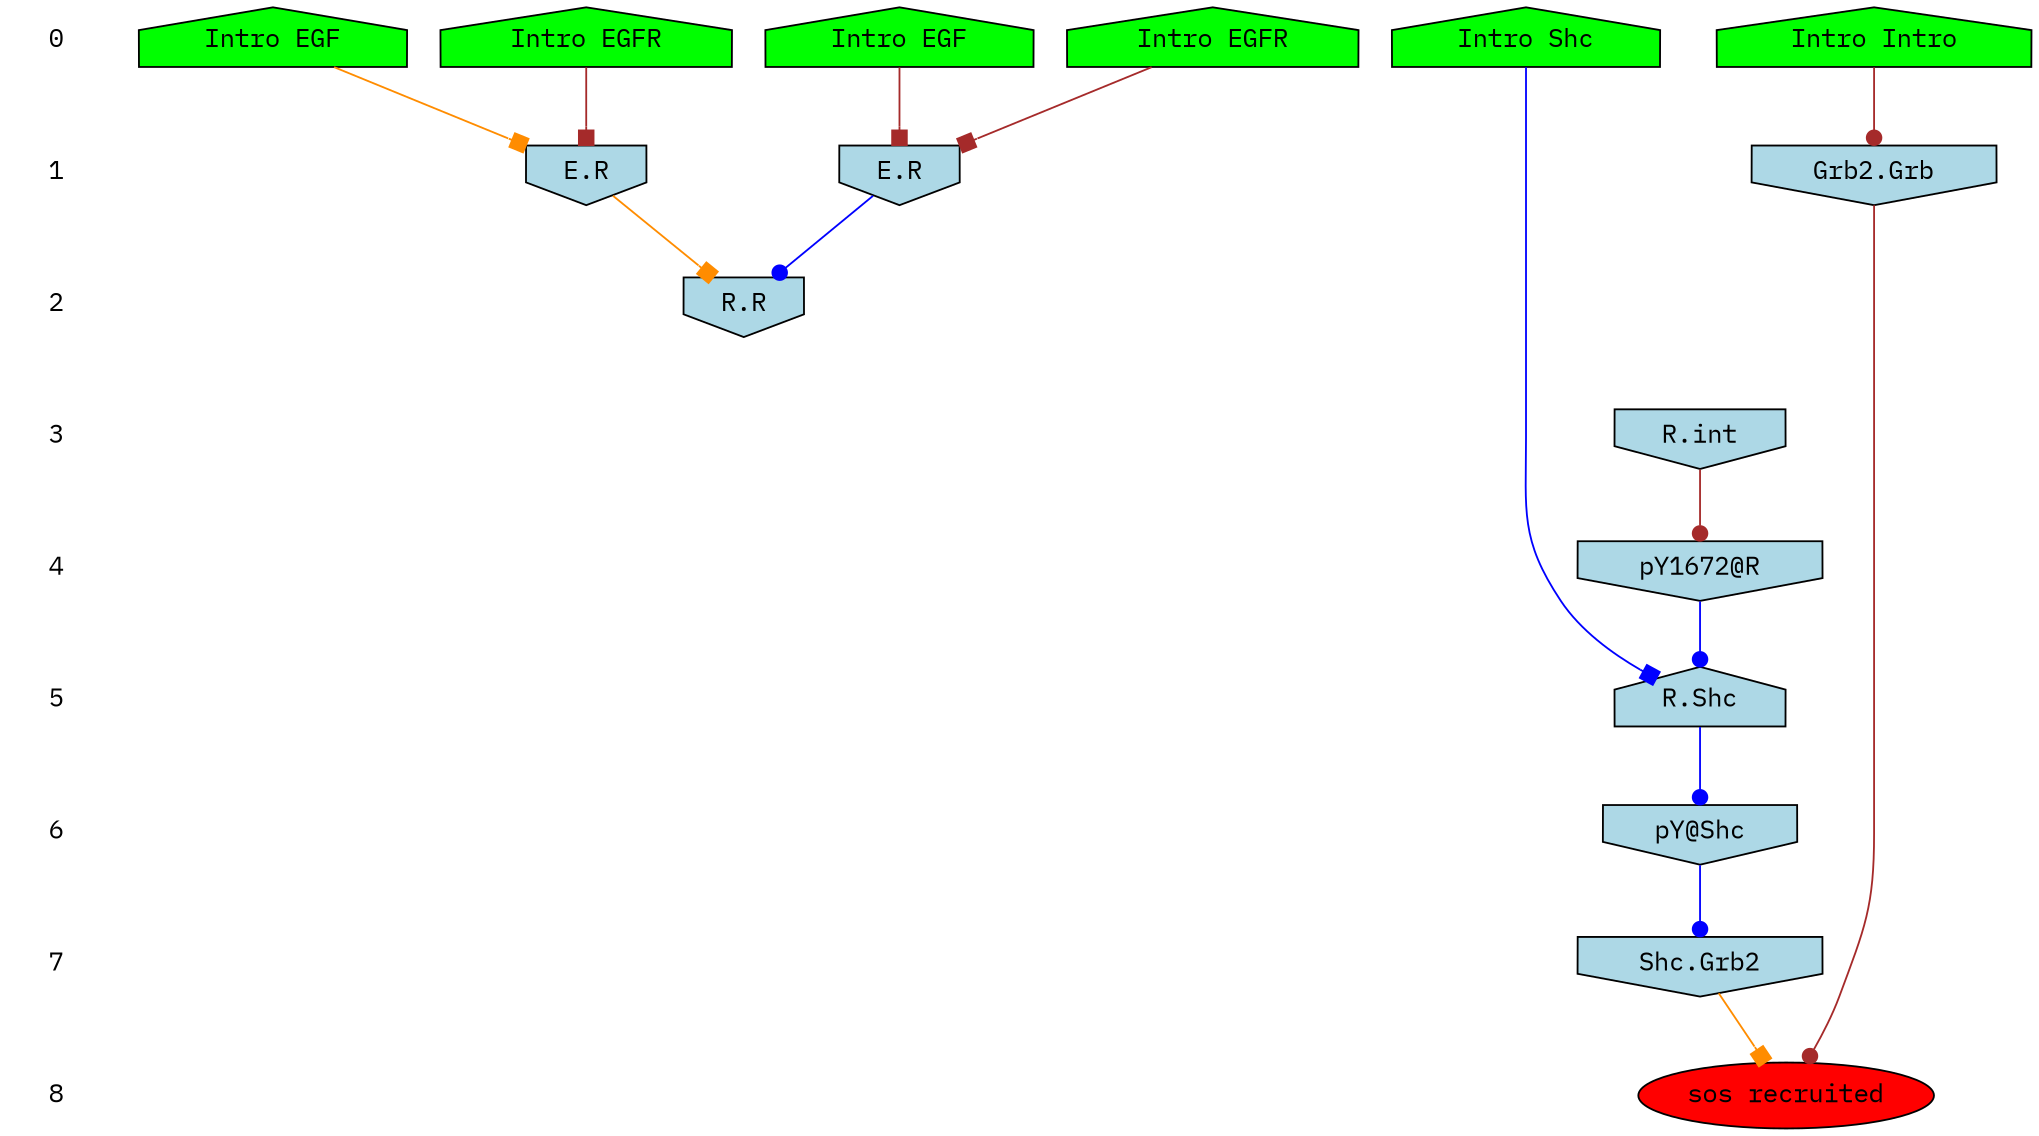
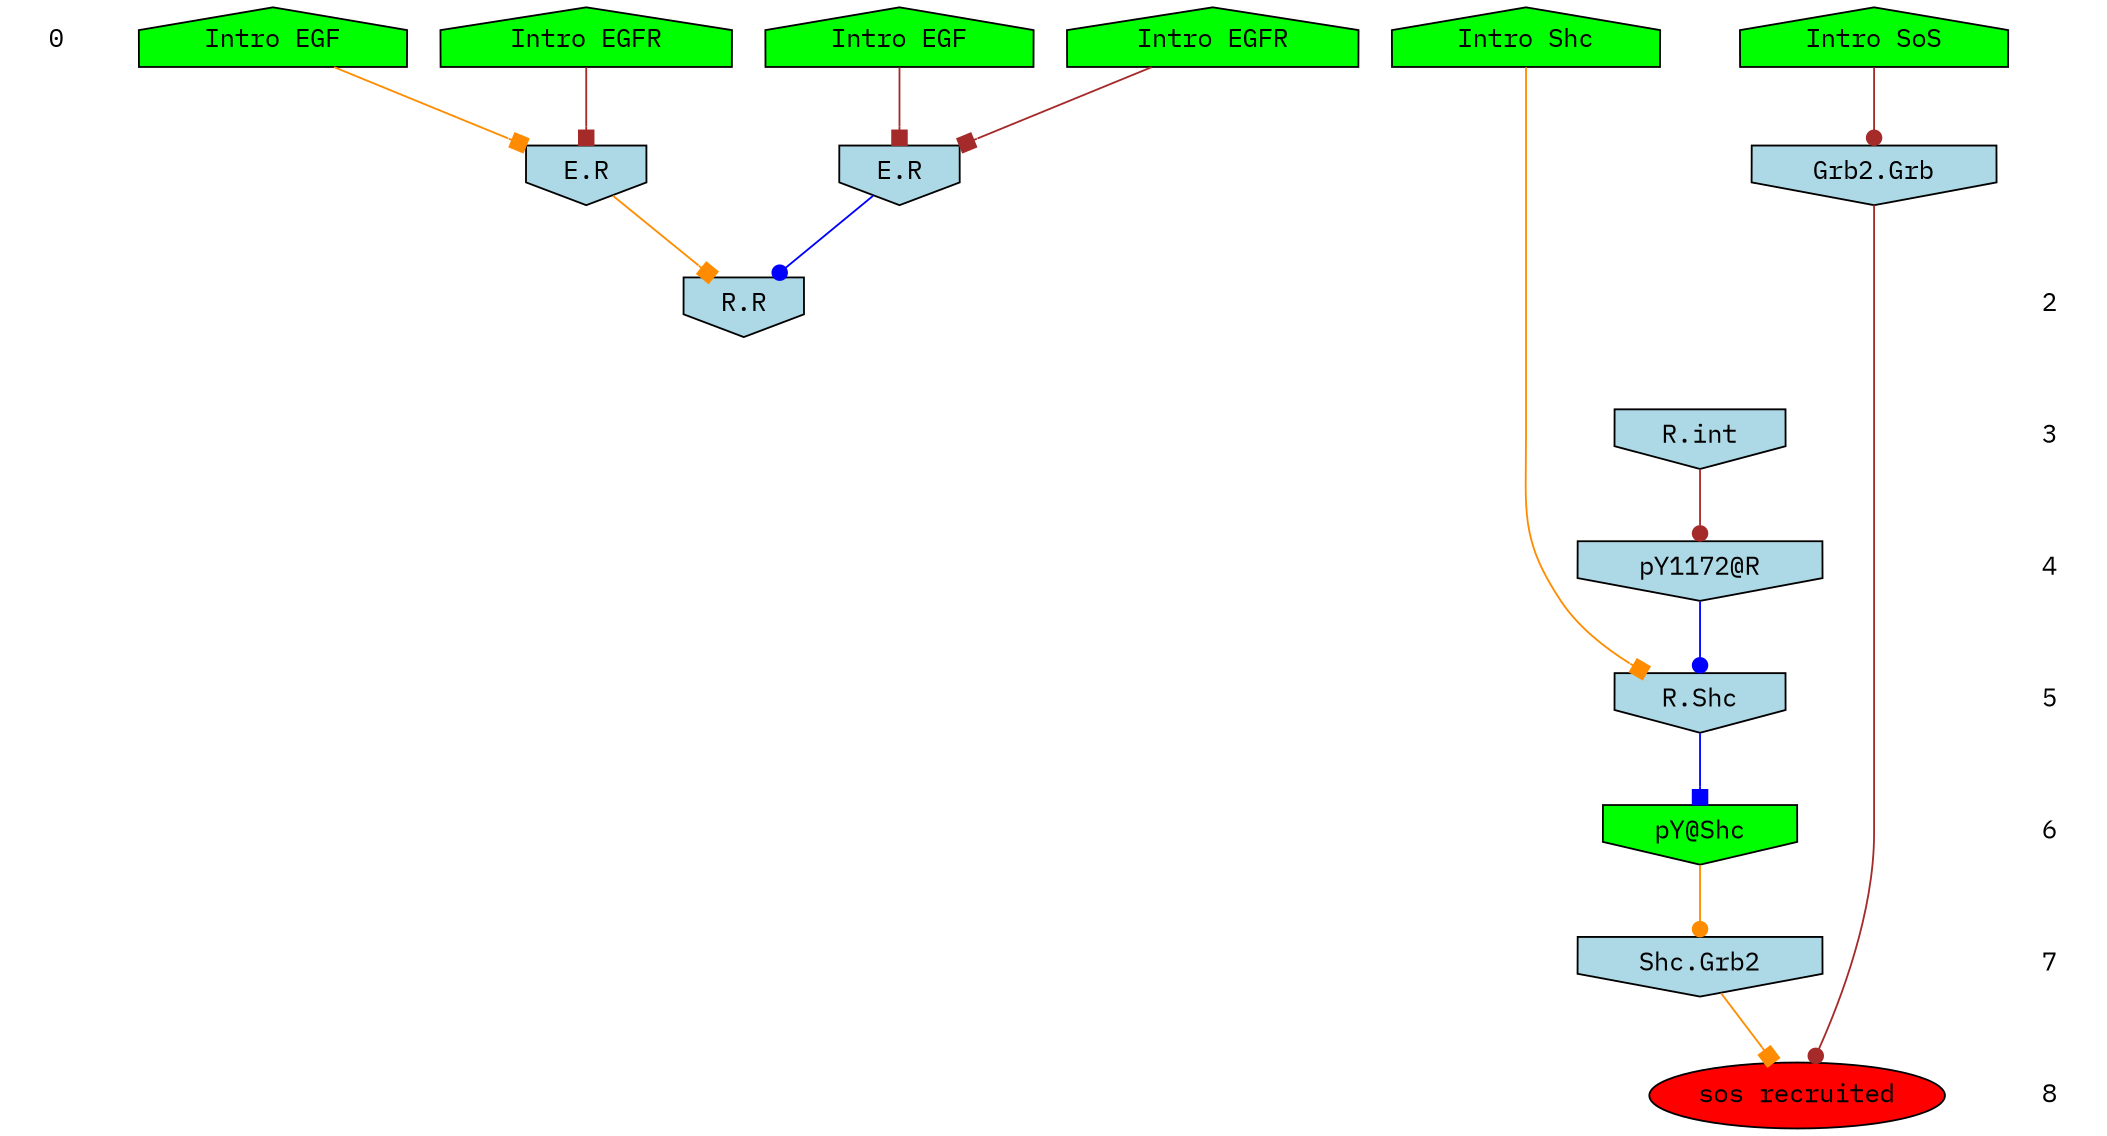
node "Intro Intro": label "Intro Intro" -> "Intro SoS"
node "1": removed
edge "Intro Shc" -> "R.Shc": color blue -> darkorange
node "pY1672@R": label "pY1672@R" -> "pY1172@R"
node "R.Shc": shape house -> invhouse
edge "R.Shc" -> "pY@Shc": arrowhead dot -> box
node "pY@Shc": fillcolor lightblue -> green
edge "pY@Shc" -> "Shc.Grb2": color blue -> darkorange
